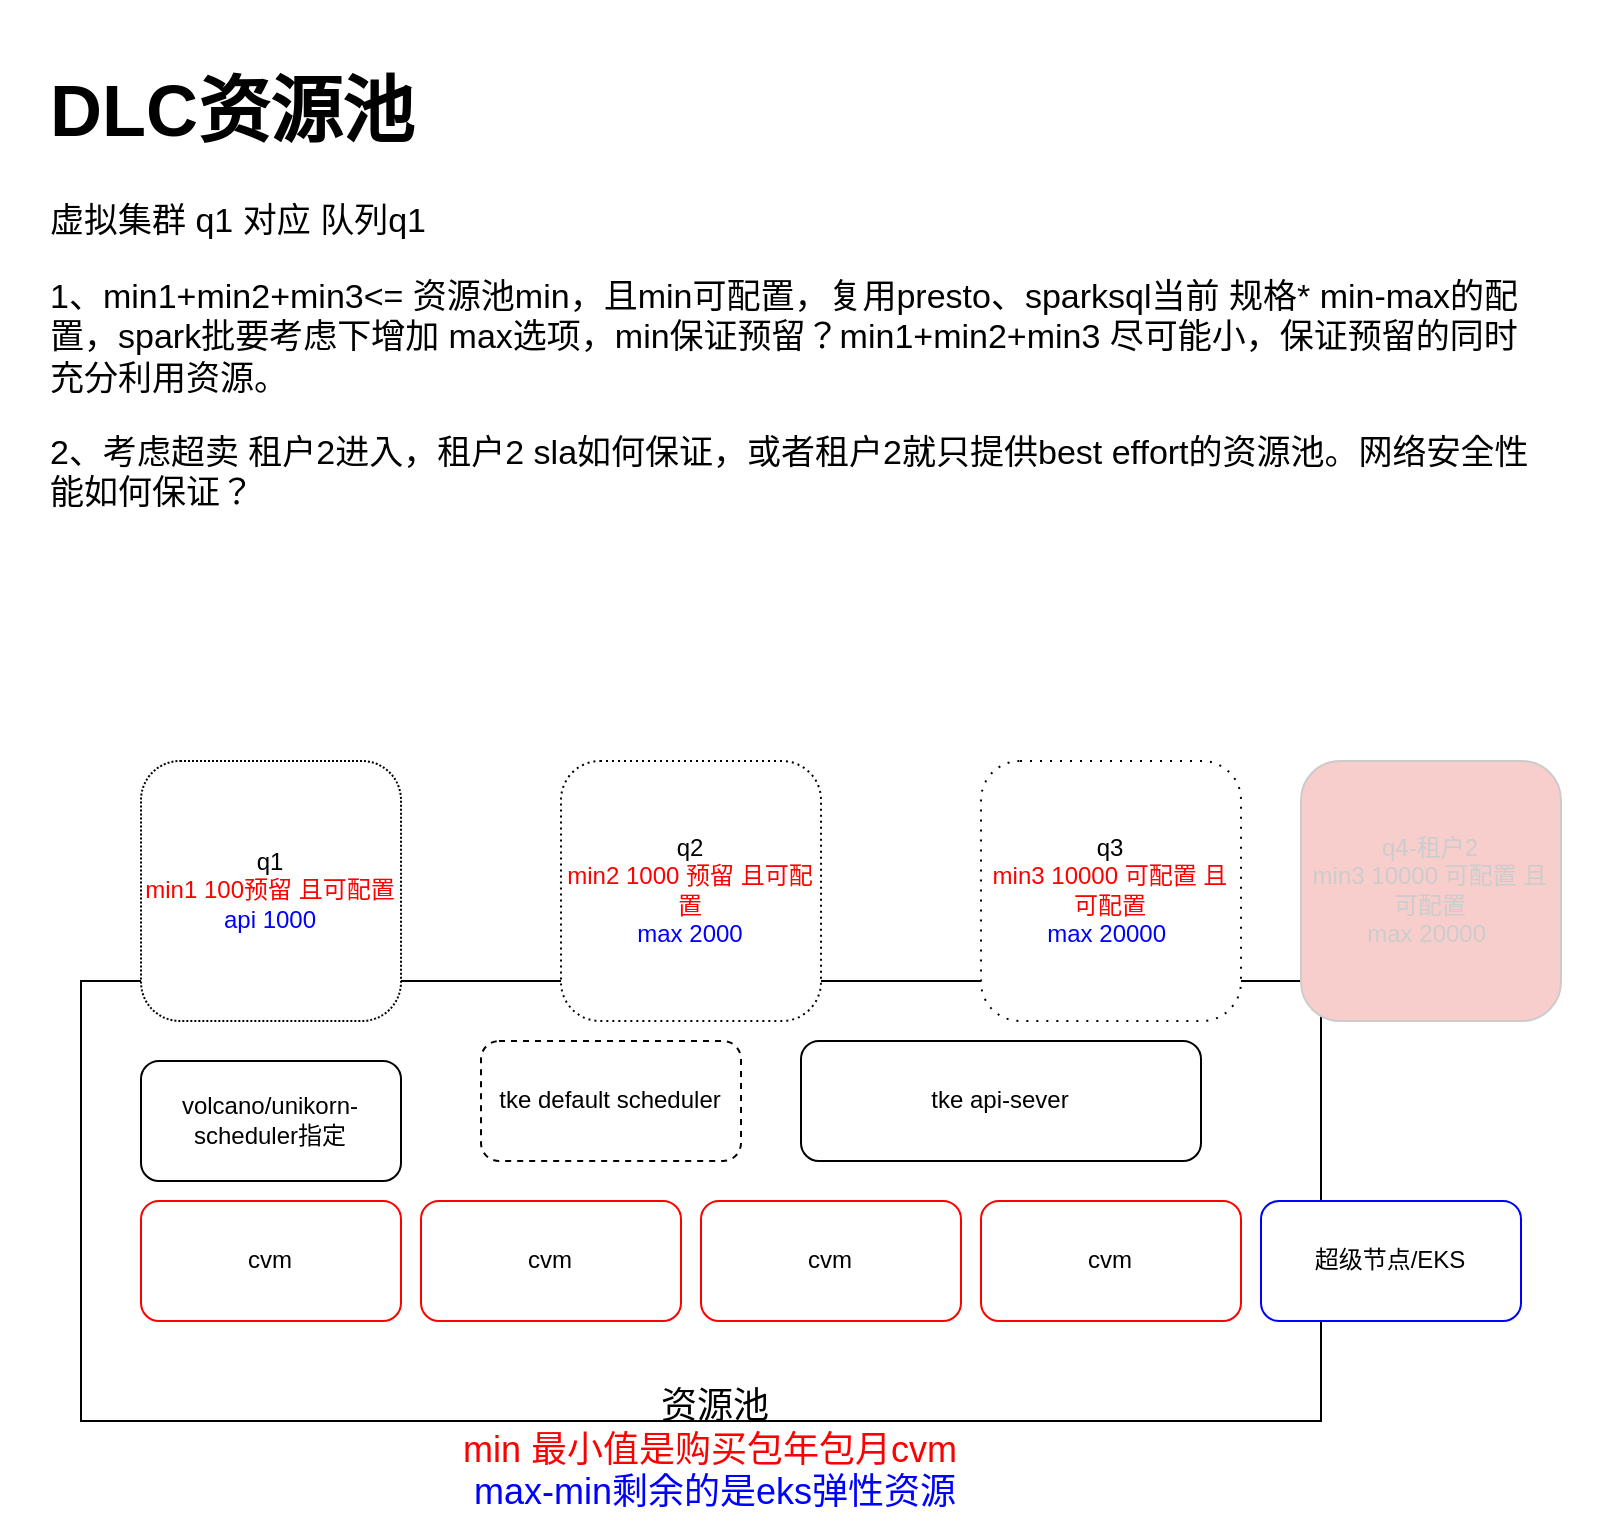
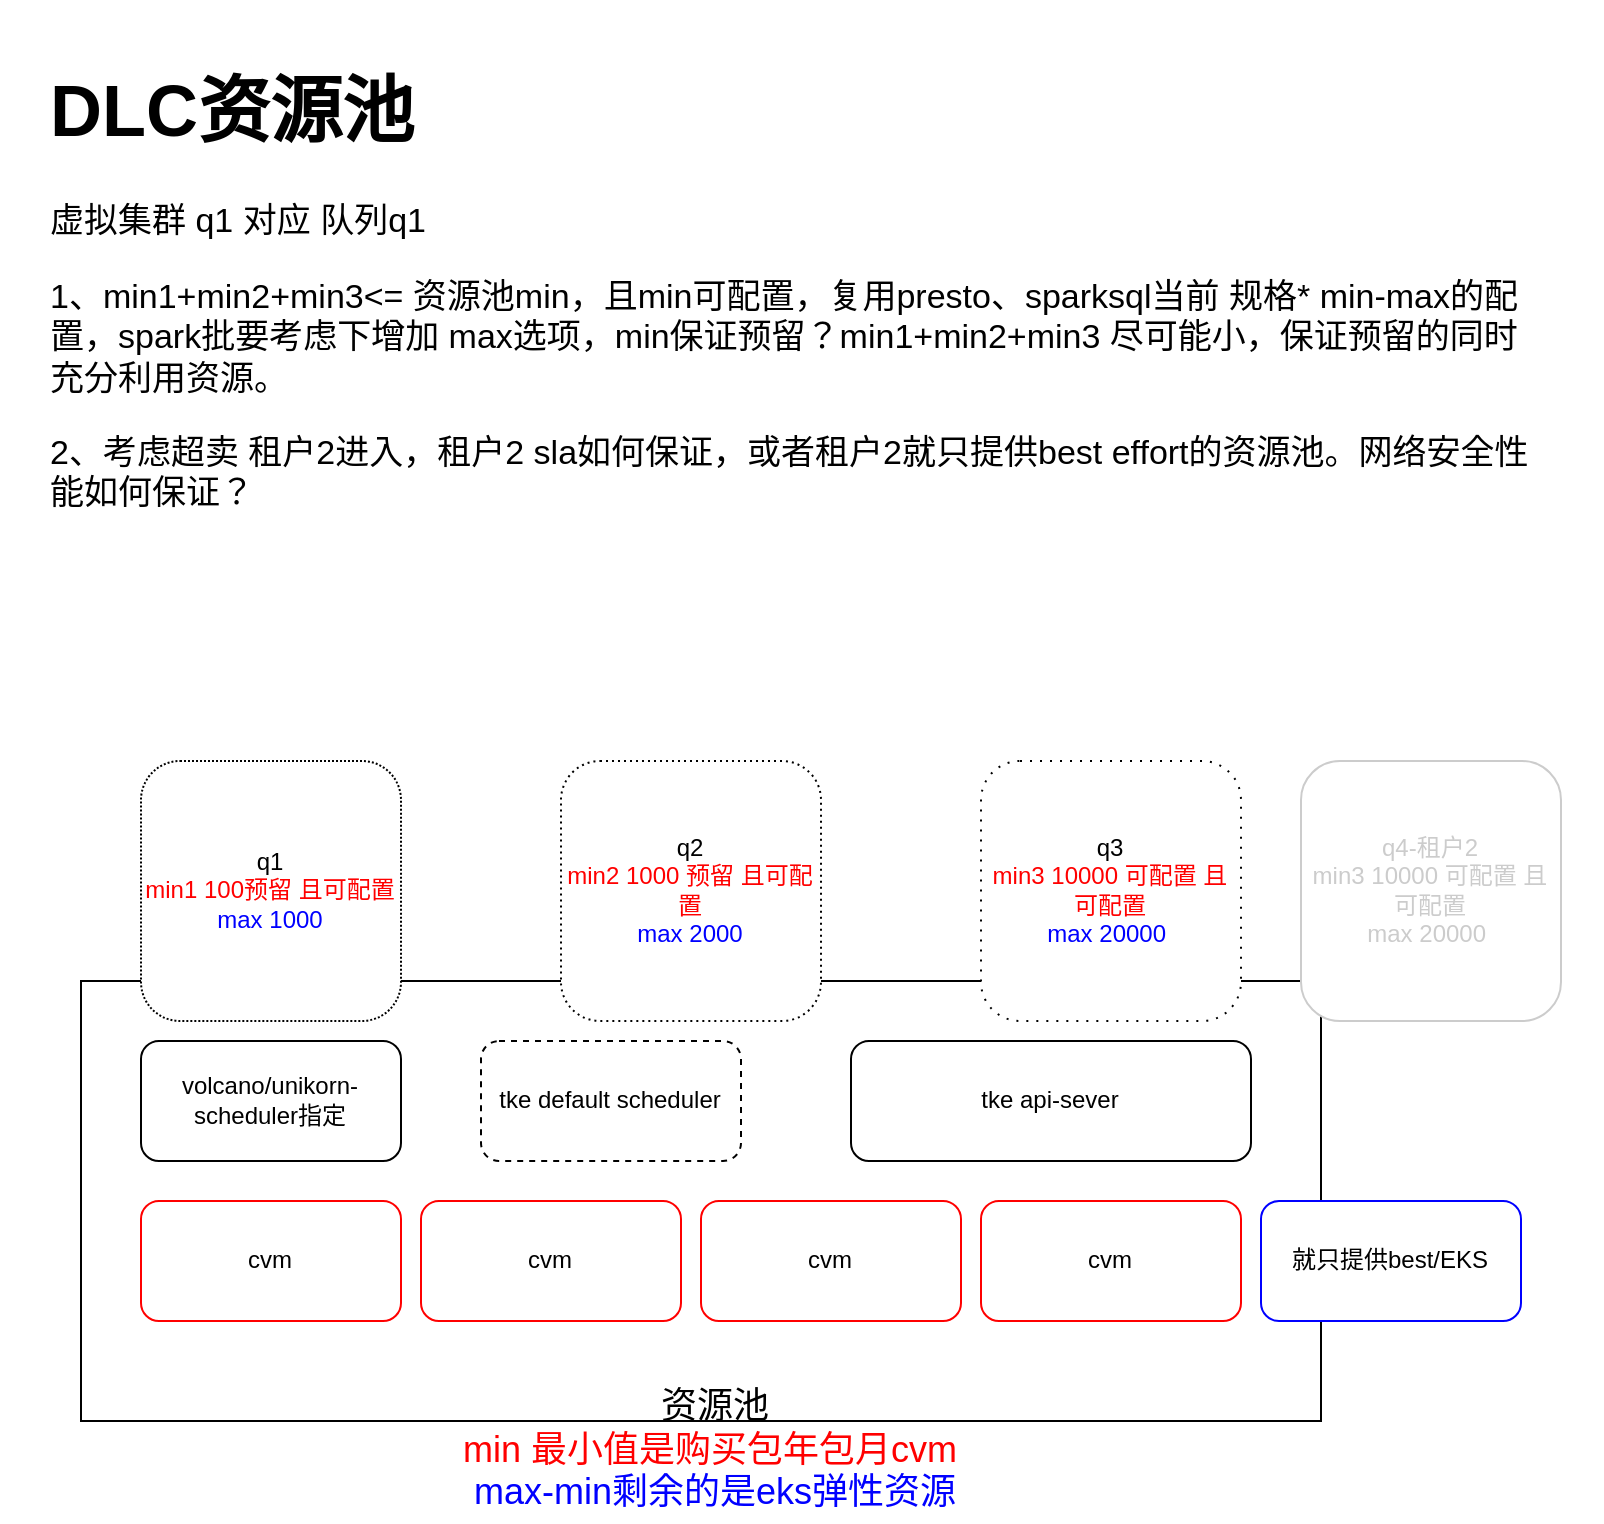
node "q1 min1 100预留 且可配置 api 1000": label "q1 min1 100预留 且可配置 api 1000" -> "q1 min1 100预留 且可配置 max 1000"
node "q4-租户2 min3 10000 可配置 且可配置 max 20000": fillcolor #f8cecc -> #ffffff
node "tke api-sever": moved (1001, 1101) -> (1051, 1101)
node "volcano/unikorn-scheduler指定": moved (271, 1121) -> (271, 1101)
node "超级节点/EKS": label "超级节点/EKS" -> "就只提供best/EKS"
